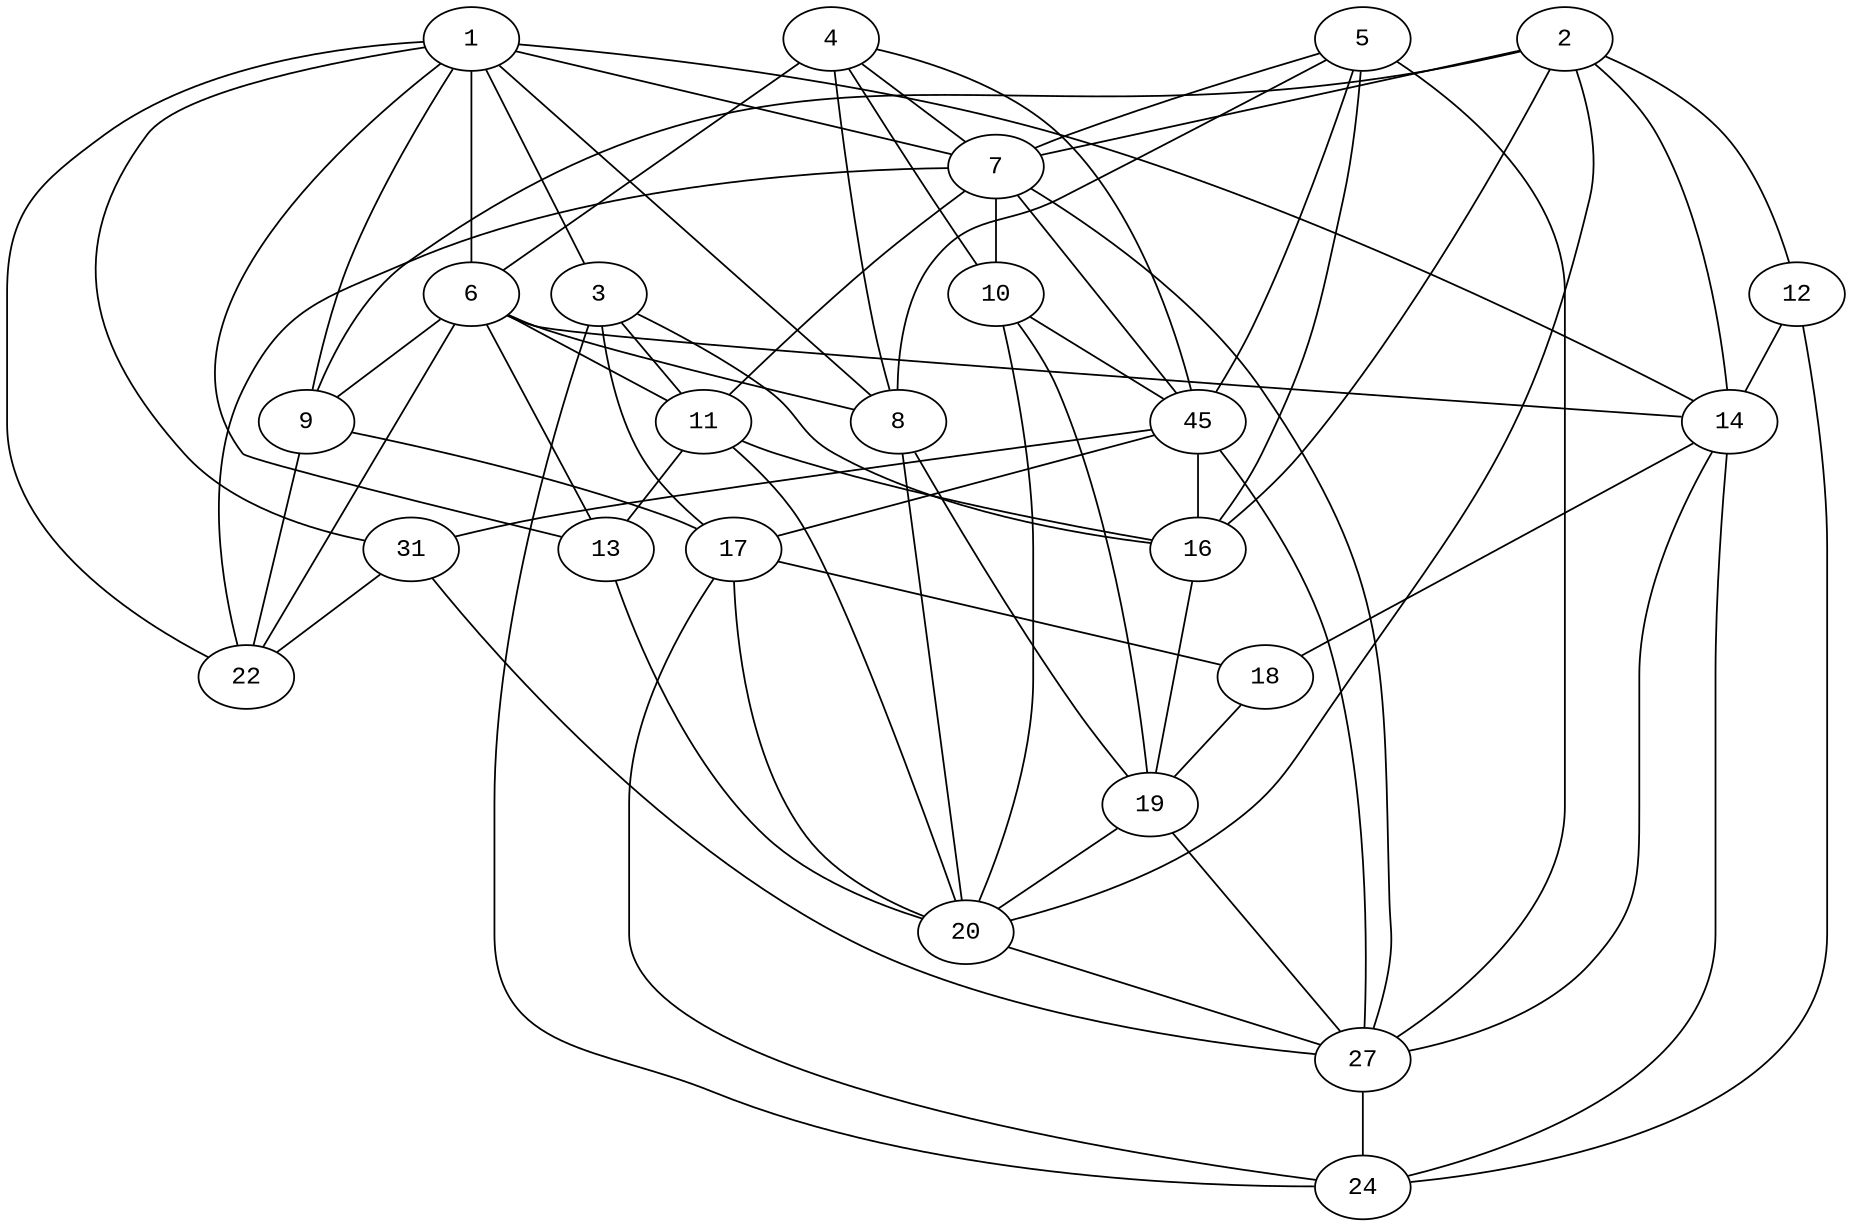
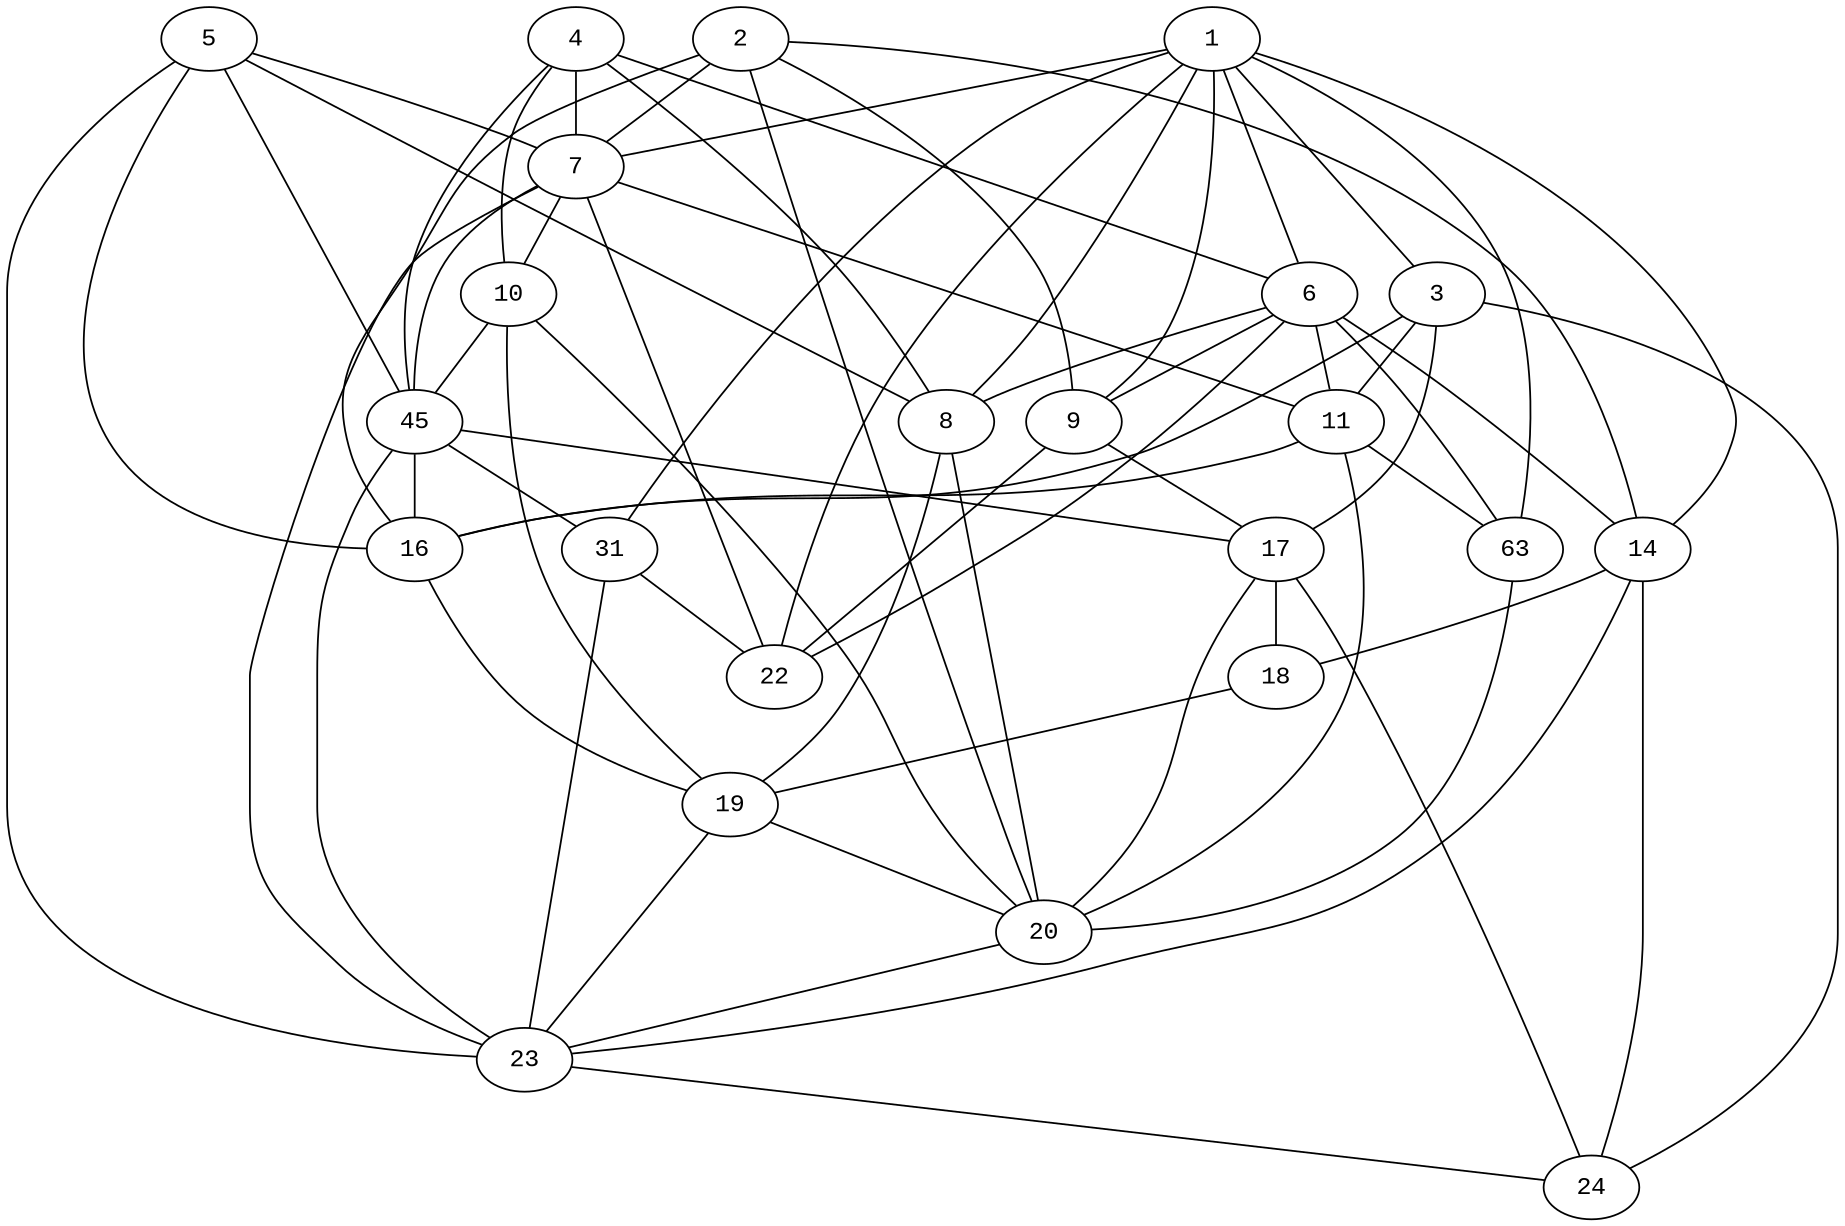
node "12": removed
node "13": label "13" -> "63"
node "27": label "27" -> "23"
